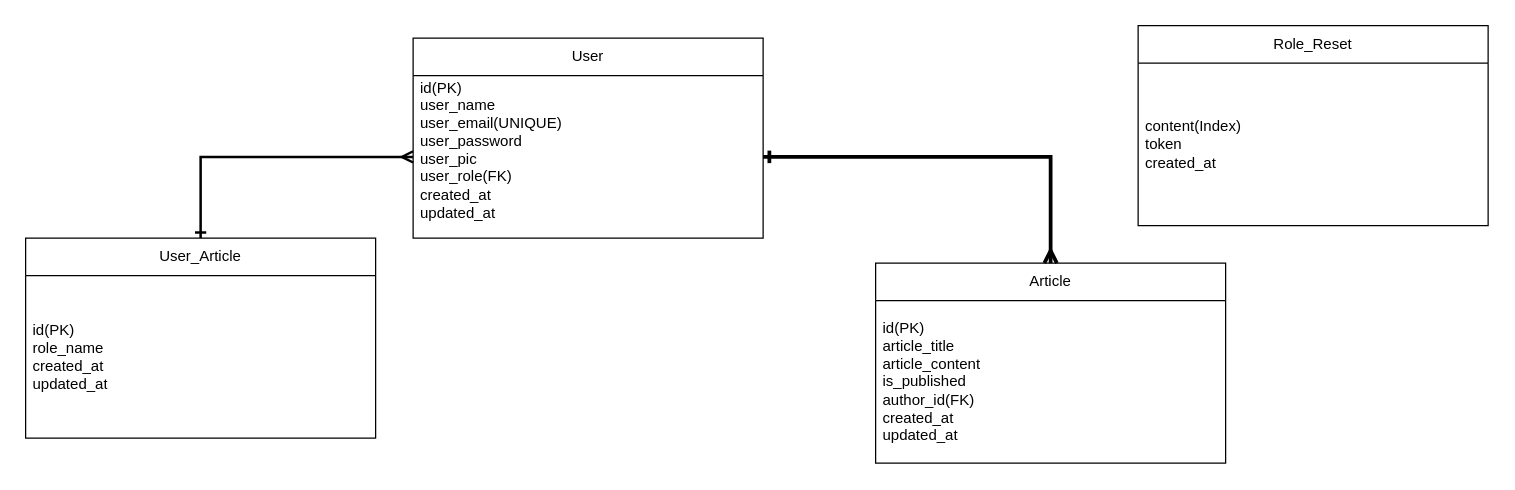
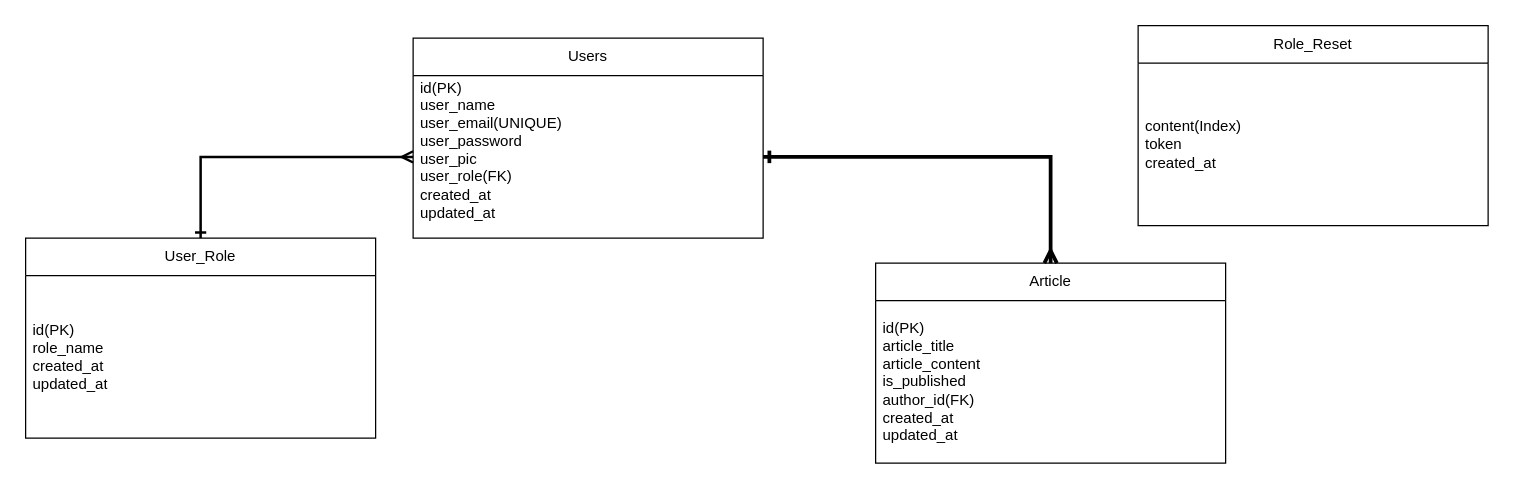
node "User": label "User" -> "Users"
node "User_Article": label "User_Article" -> "User_Role"
